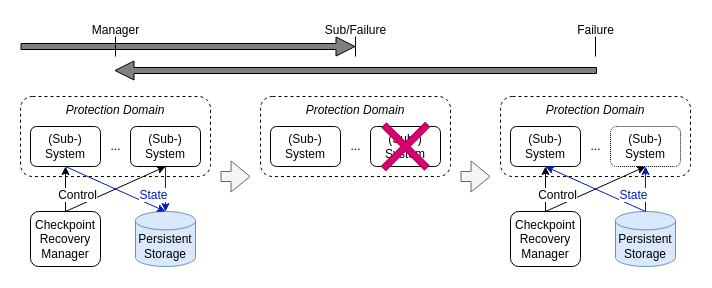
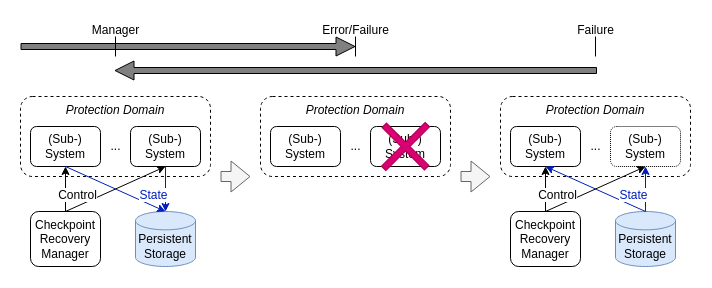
node "Sub/Failure": label "Sub/Failure" -> "Error/Failure"
